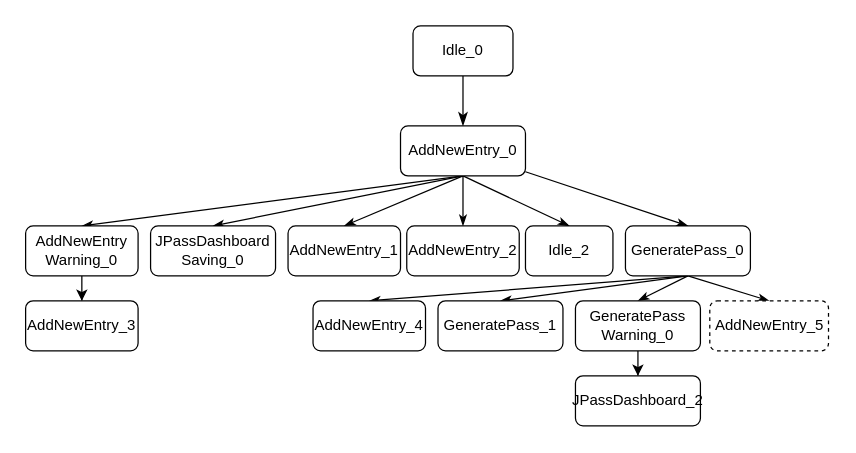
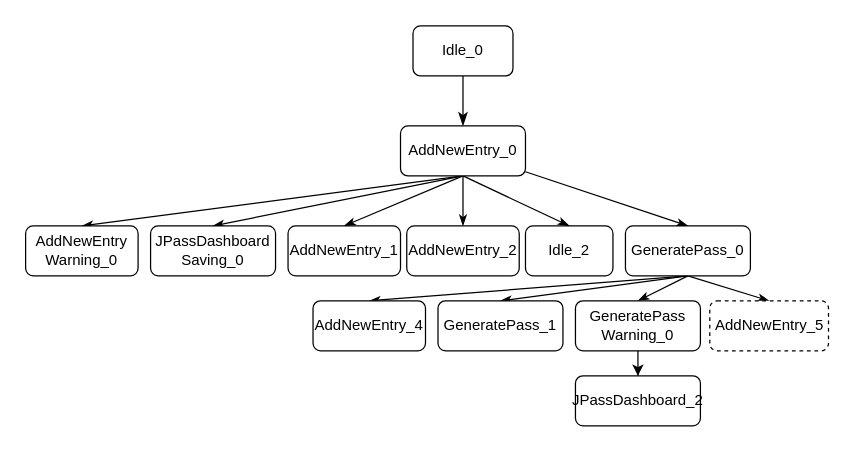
edge "AddNewEntry Warning_0" -> "AddNewEntry_3": removed
node "AddNewEntry_3": removed
